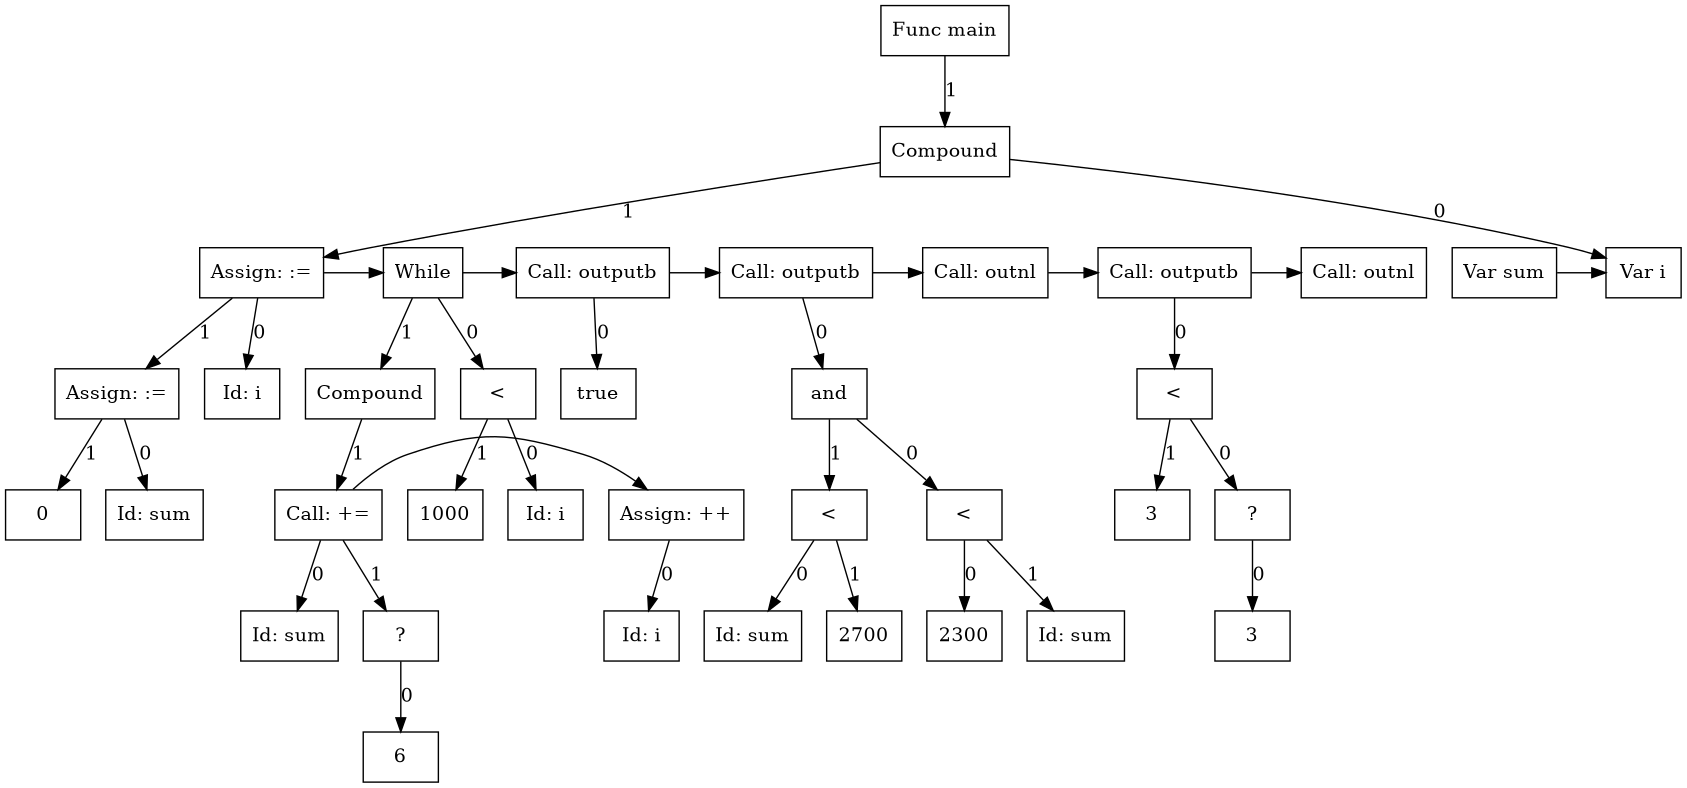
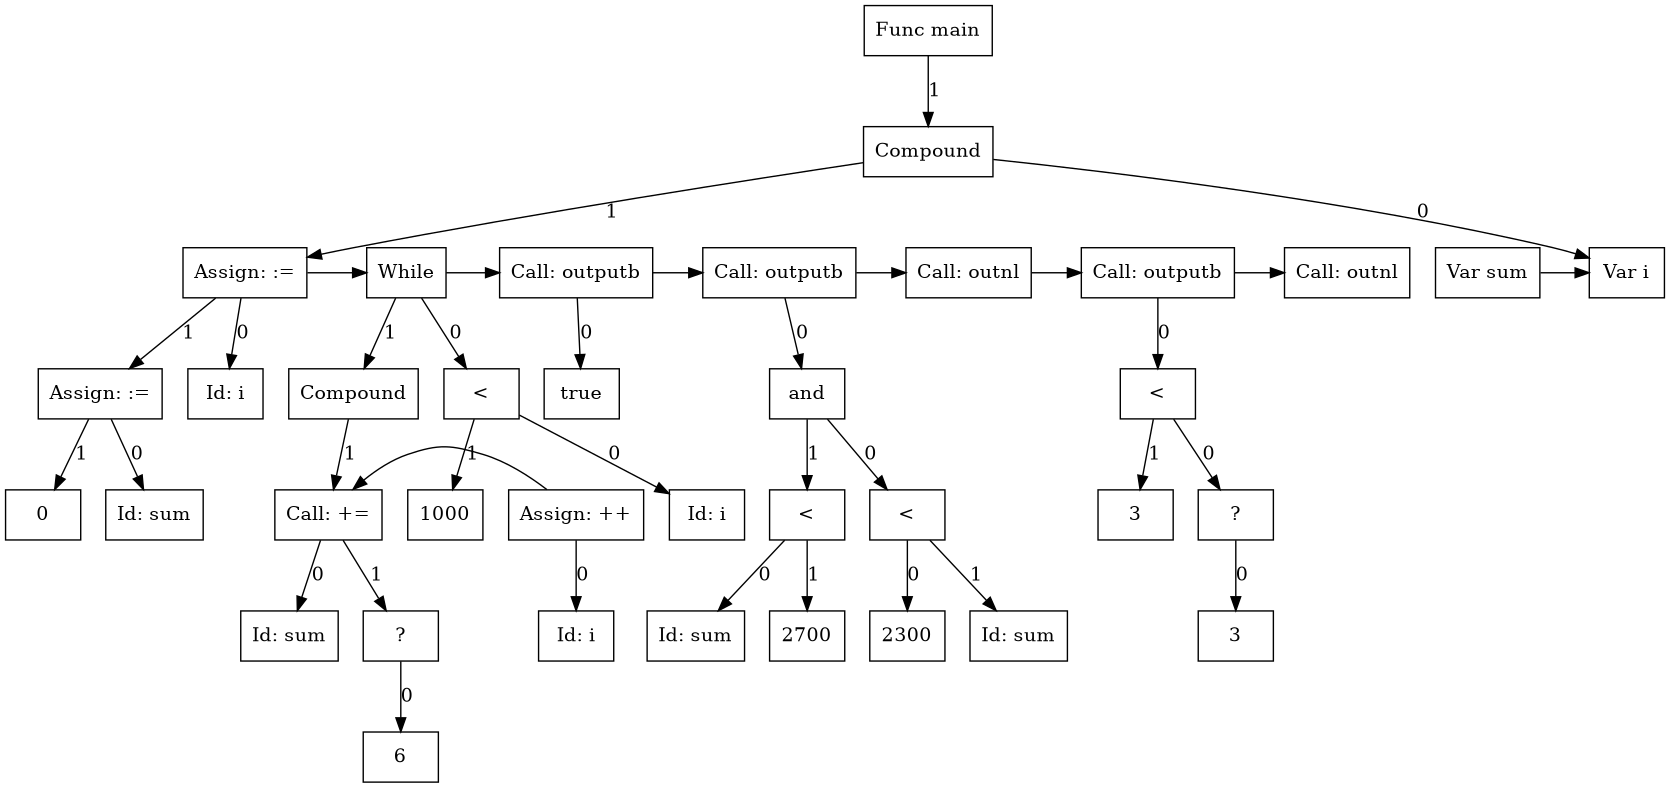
edge "Call: +=" -> "Assign: ++": reversed
